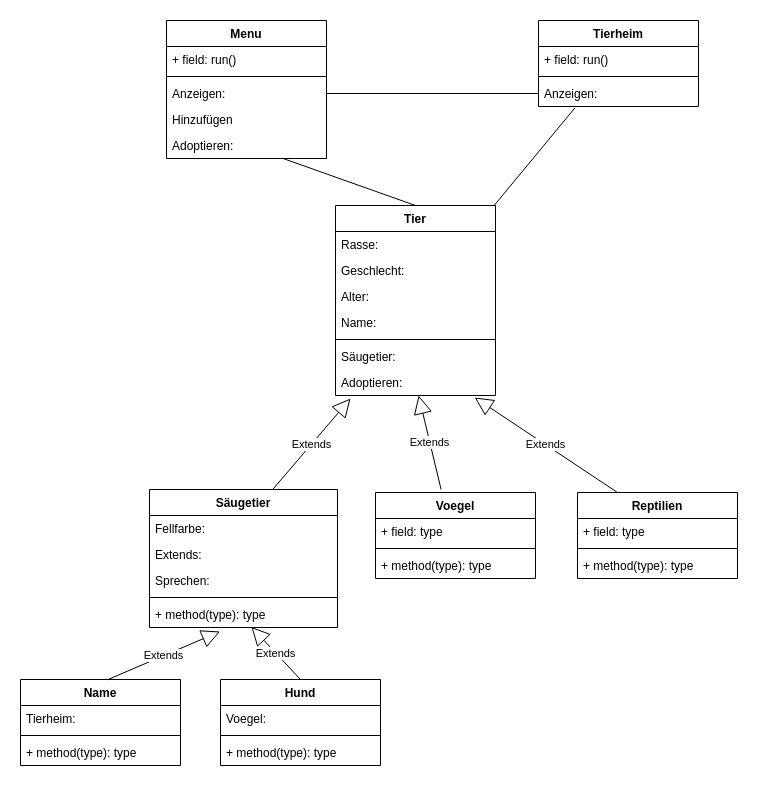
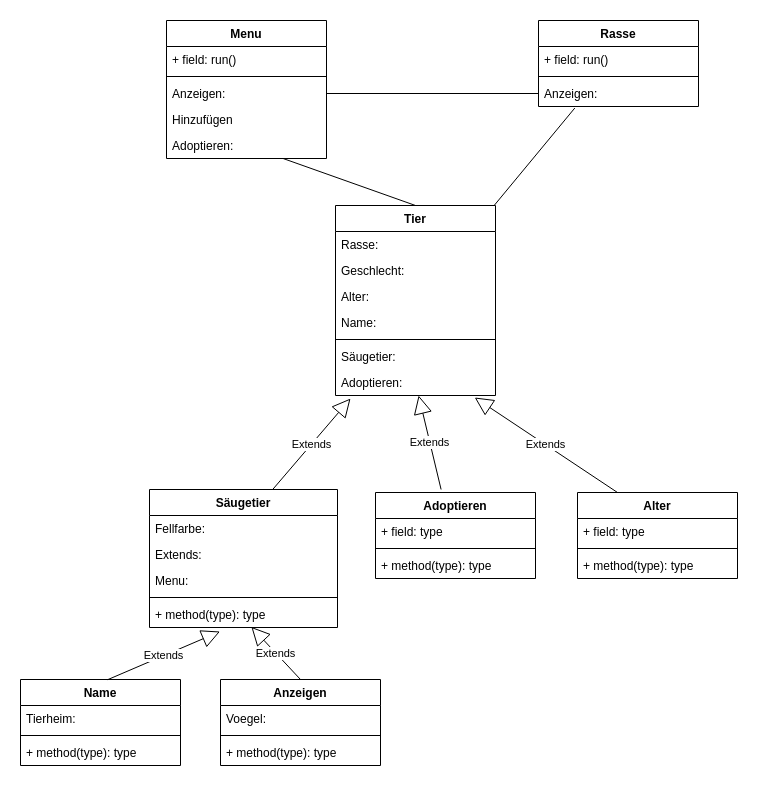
node "Tierheim": label "Tierheim" -> "Rasse"
node "Voegel": label "Voegel" -> "Adoptieren"
node "Reptilien": label "Reptilien" -> "Alter"
node "Sprechen:": label "Sprechen:" -> "Menu:"
node "Hund": label "Hund" -> "Anzeigen"
